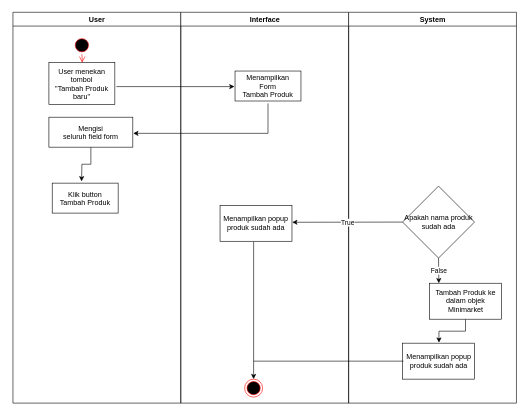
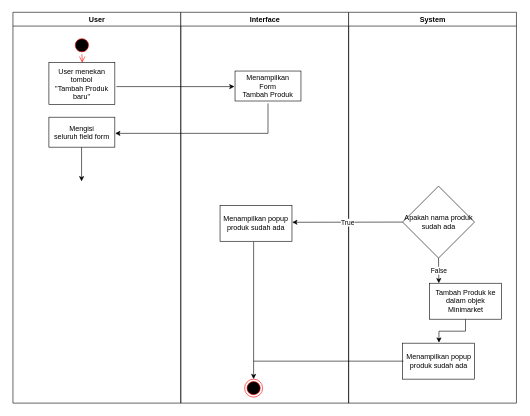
node "Mengisi seluruh field form": size 84x30 -> 66x30
node "Klik button Tambah Produk": removed
